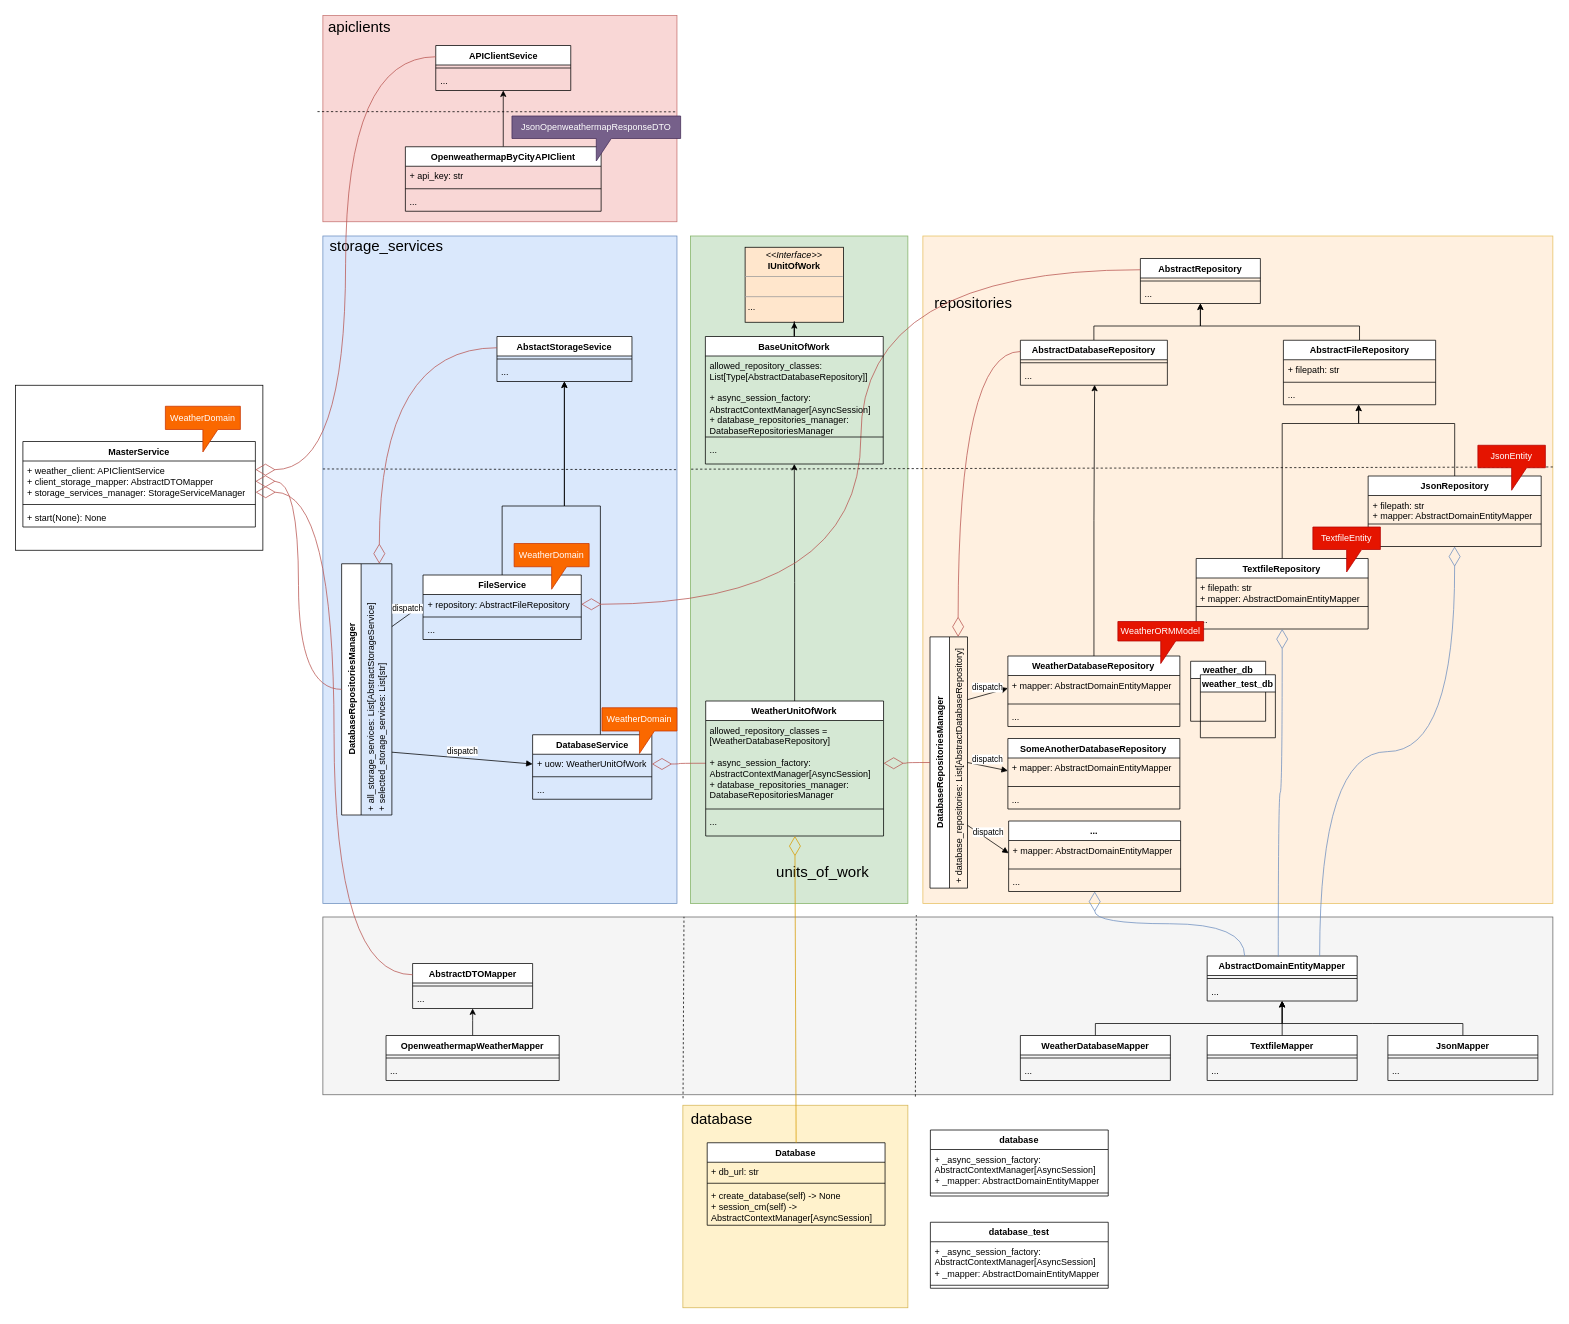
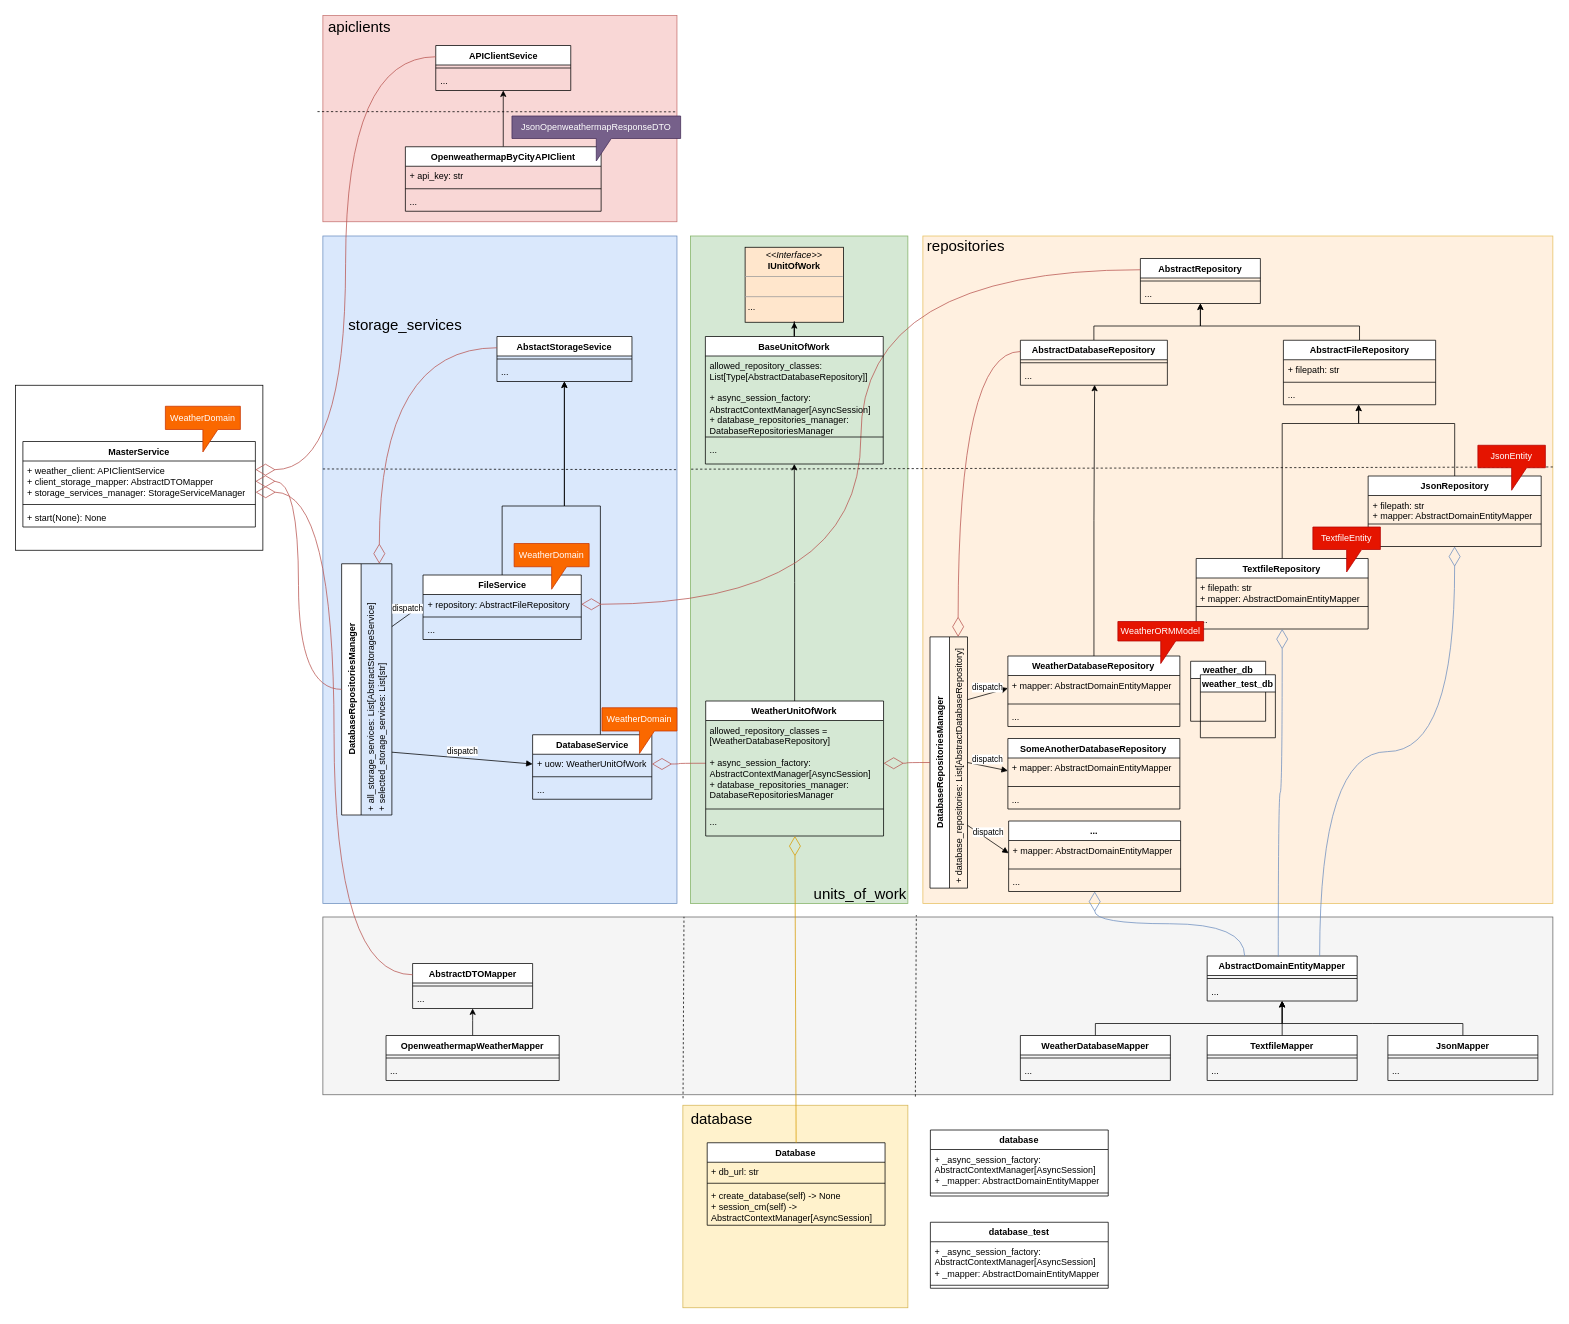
node "storage_services": moved (387, 246) -> (405, 324)
node "repositories": moved (974, 302) -> (966, 246)
node "units_of_work": moved (823, 871) -> (860, 894)
